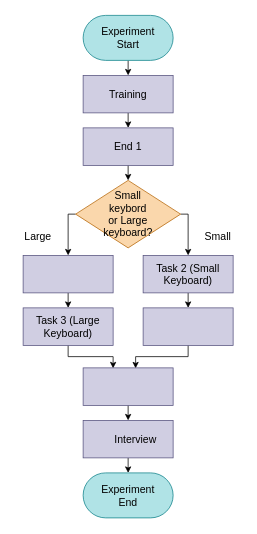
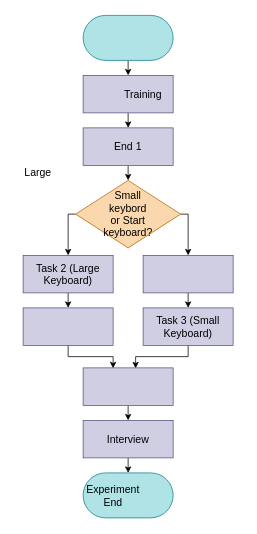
node "Experiment Start": removed
node "Training": moved (128, 94) -> (143, 94)
node "Small keybord or Large keyboard?": label "Small keybord or Large keyboard?" -> "Small keybord or Start keyboard?"
node "Large": moved (38, 237) -> (38, 173)
node "Small": removed
node "Task 2 (Large Keyboard)": added
node "Task 2 (Small Keyboard)": removed
node "Task 3 (Large Keyboard)": removed
node "Task 3 (Small Keyboard)": added
node "Interview": moved (135, 439) -> (128, 439)
node "Experiment End": moved (128, 495) -> (113, 495)
